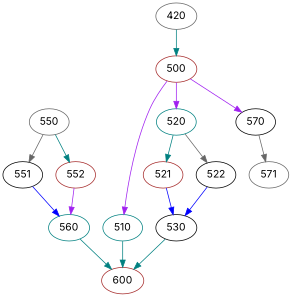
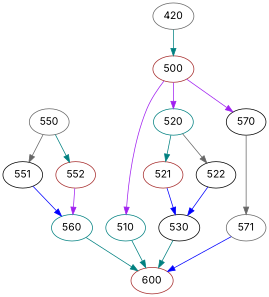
edge "571" -> "600": added
